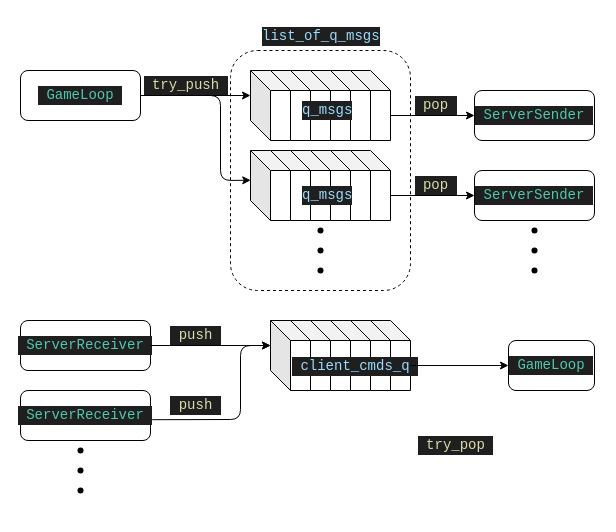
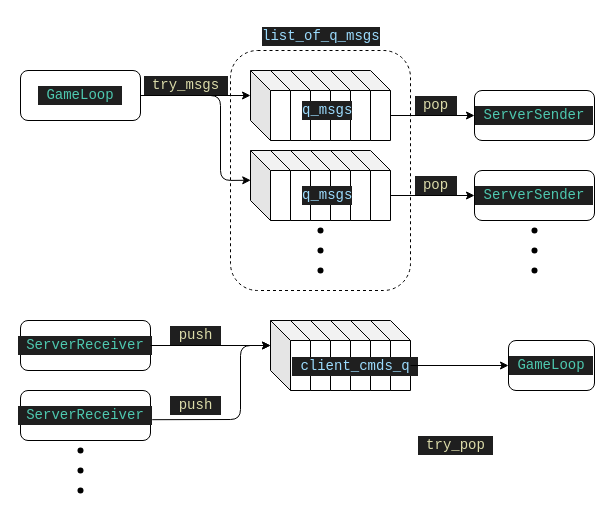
node "try_push": label "try_push" -> "try_msgs"
